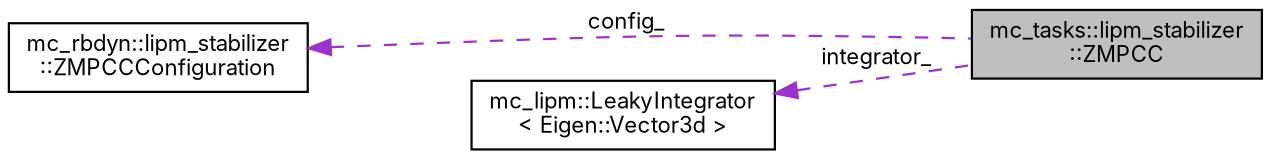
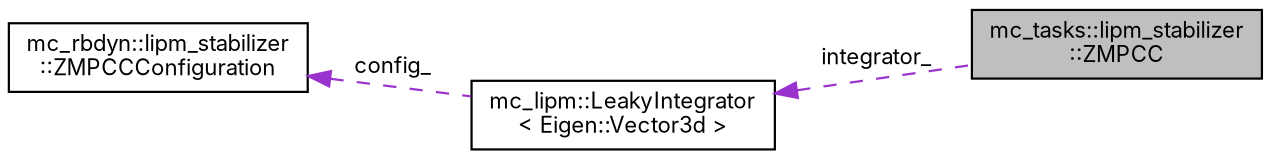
edge "mc_tasks::lipm_stabilizer ::ZMPCC" -> "mc_rbdyn::lipm_stabilizer ::ZMPCCConfiguration": now "mc_lipm::LeakyIntegrator < Eigen::Vector3d >" -> "mc_rbdyn::lipm_stabilizer ::ZMPCCConfiguration"
